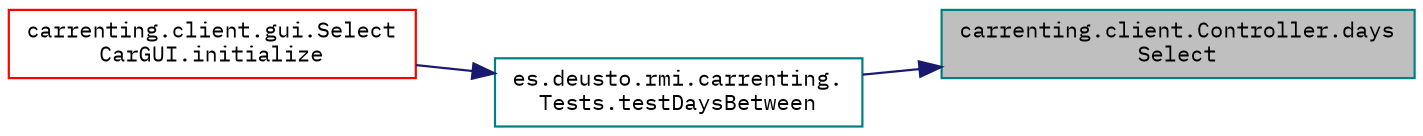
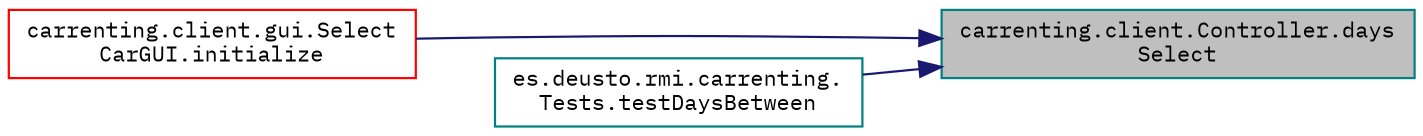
edge "carrenting.client.gui.Select CarGUI.initialize" -> "es.deusto.rmi.carrenting. Tests.testDaysBetween": now "carrenting.client.gui.Select CarGUI.initialize" -> "carrenting.client.Controller.days Select"
